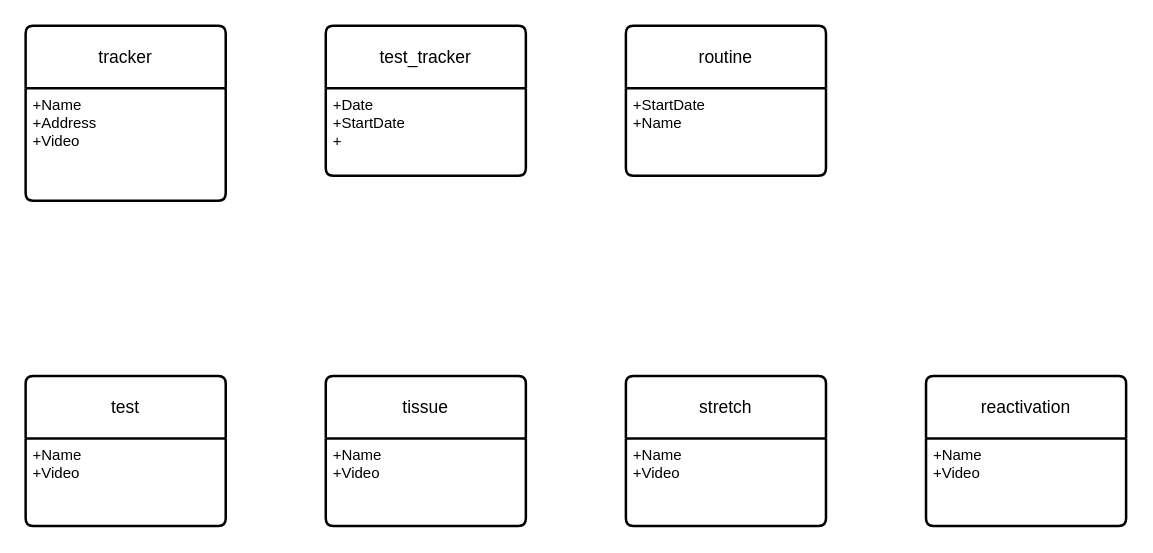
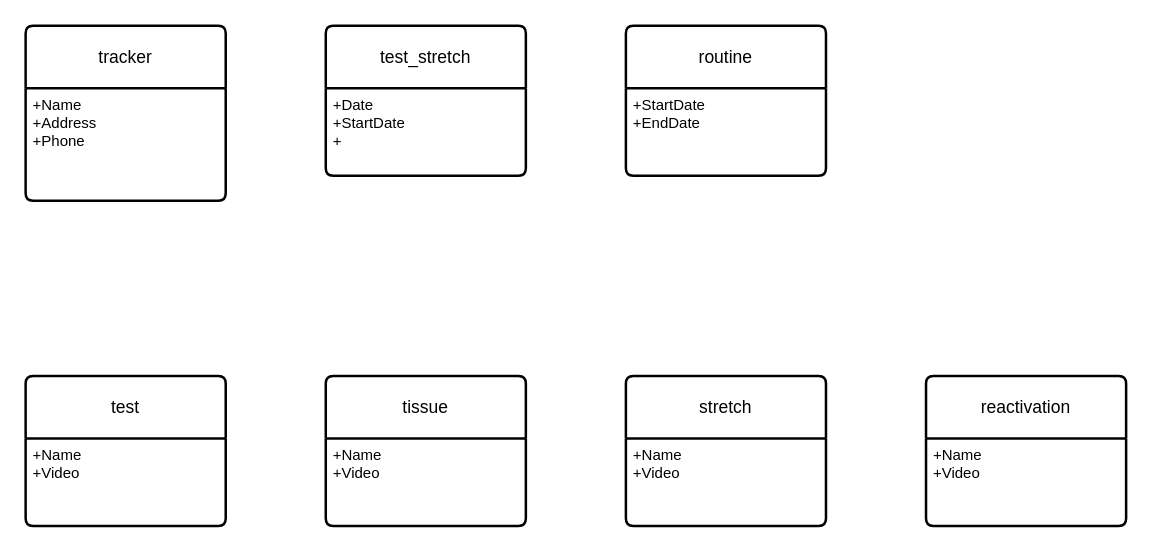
node "test_tracker": label "test_tracker" -> "test_stretch"
node "+StartDate +Name": label "+StartDate +Name" -> "+StartDate +EndDate"
node "+Name +Address +Video": label "+Name +Address +Video" -> "+Name +Address +Phone"
